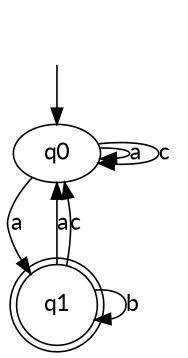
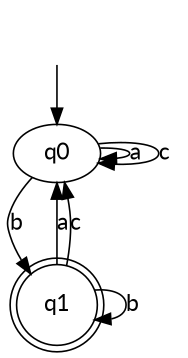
edge "q0" -> "q1": label "a" -> "b"
